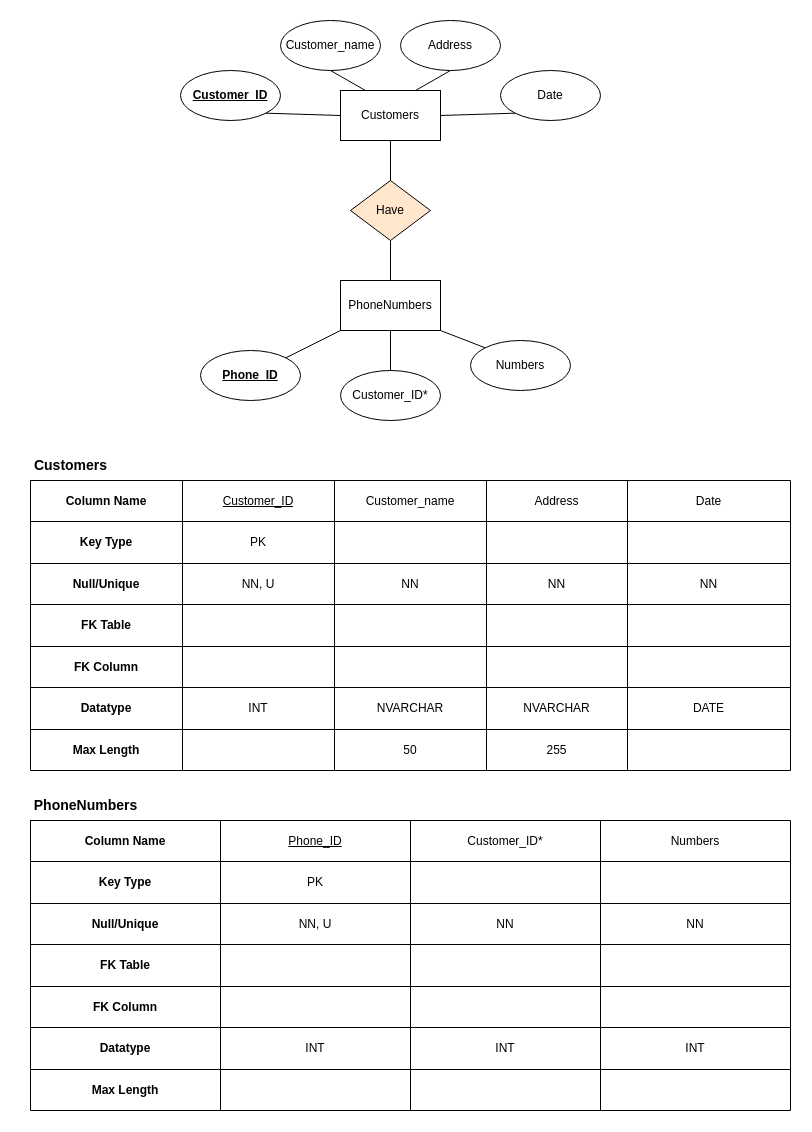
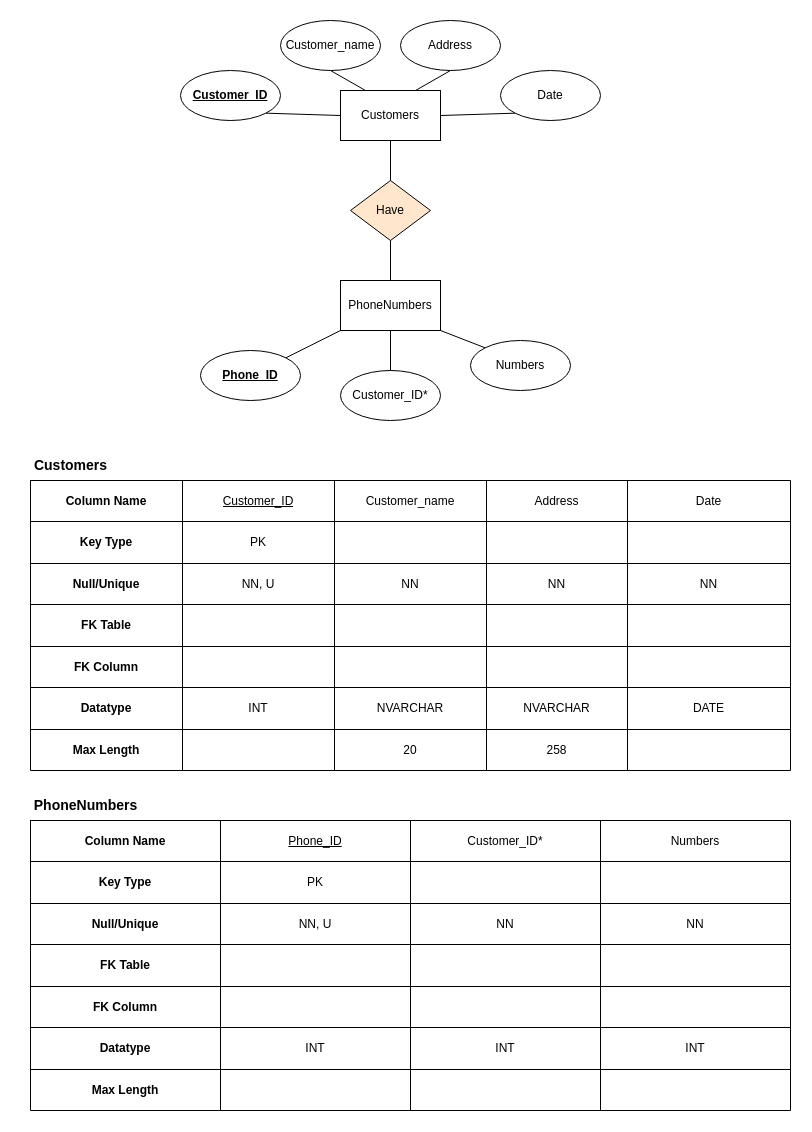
node "50": label "50" -> "20"
node "255": label "255" -> "258"
